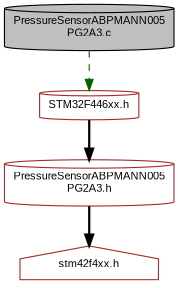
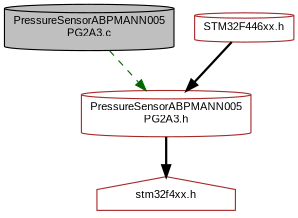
edge "PressureSensorABPMANN005 PG2A3.c" -> "STM32F446xx.h": now "PressureSensorABPMANN005 PG2A3.c" -> "PressureSensorABPMANN005 PG2A3.h"
node "stm42f4xx.h": label "stm42f4xx.h" -> "stm32f4xx.h"
